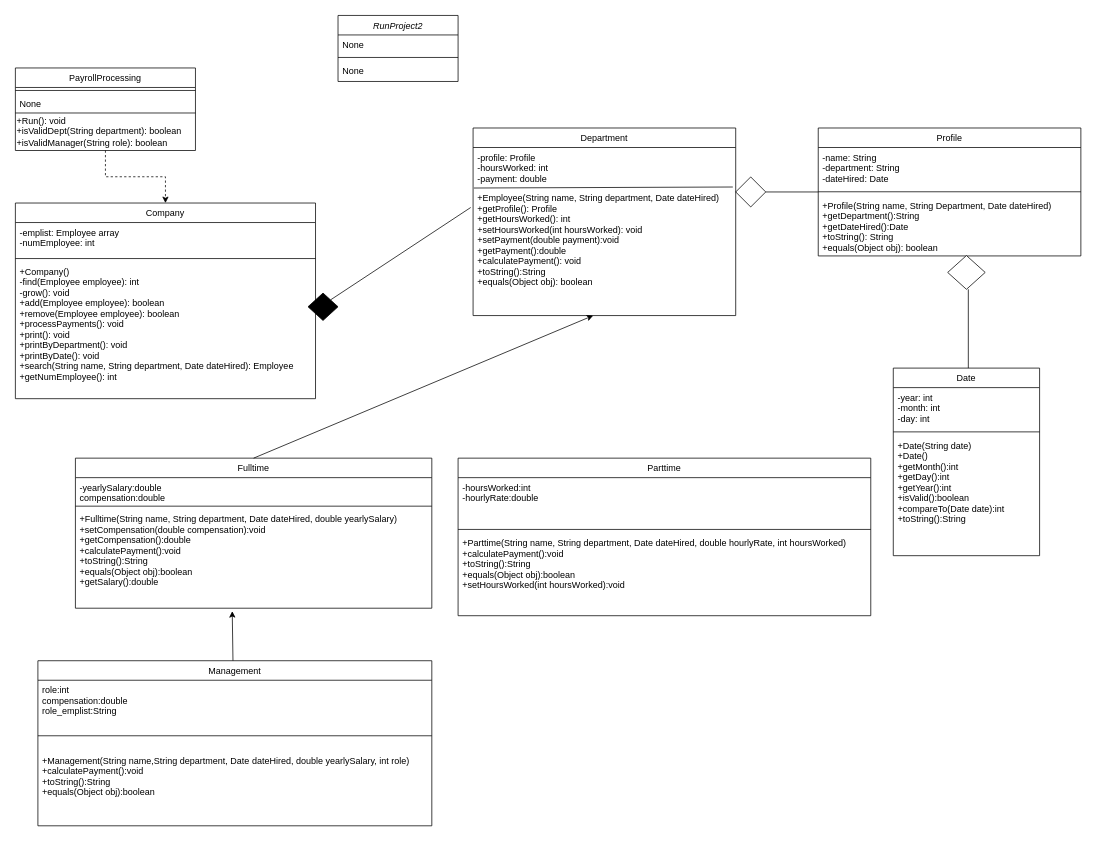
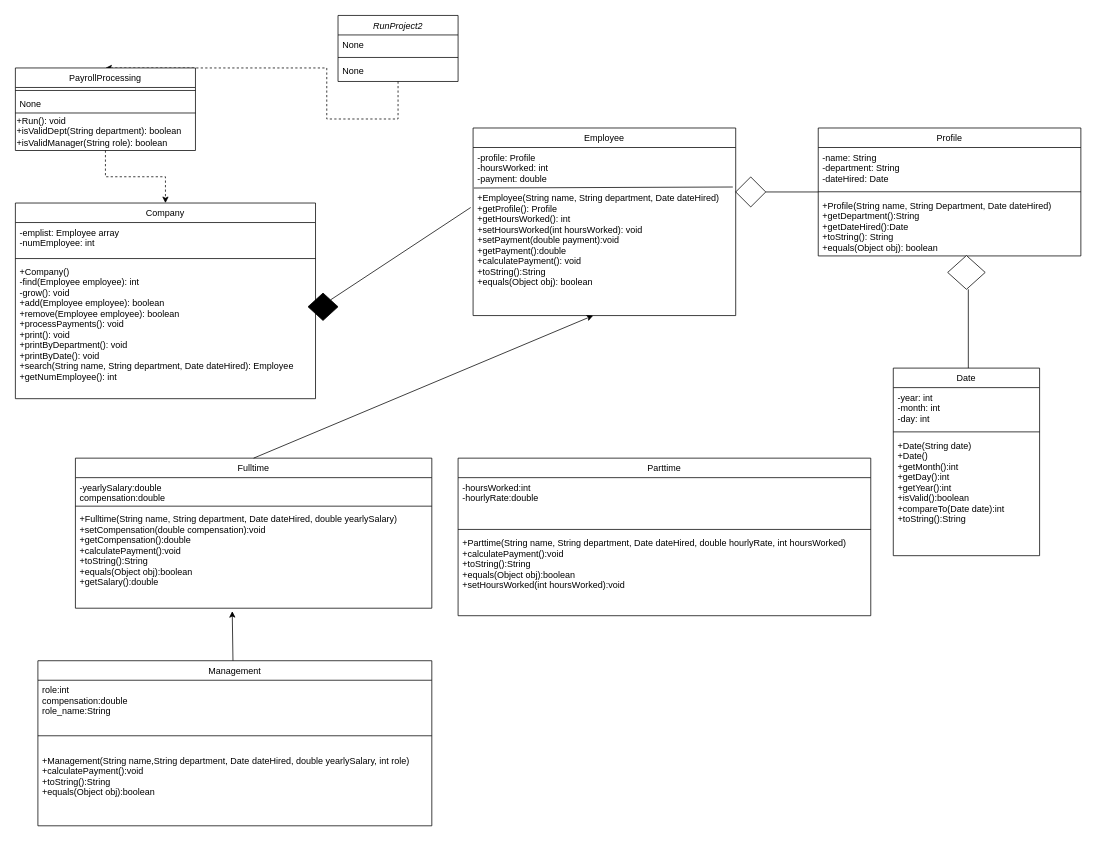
edge "RunProject2" -> "PayrollProcessing": added
node "Department": label "Department" -> "Employee"
node "role:int compensation:double role_emplist:String": label "role:int compensation:double role_emplist:String" -> "role:int compensation:double role_name:String"
